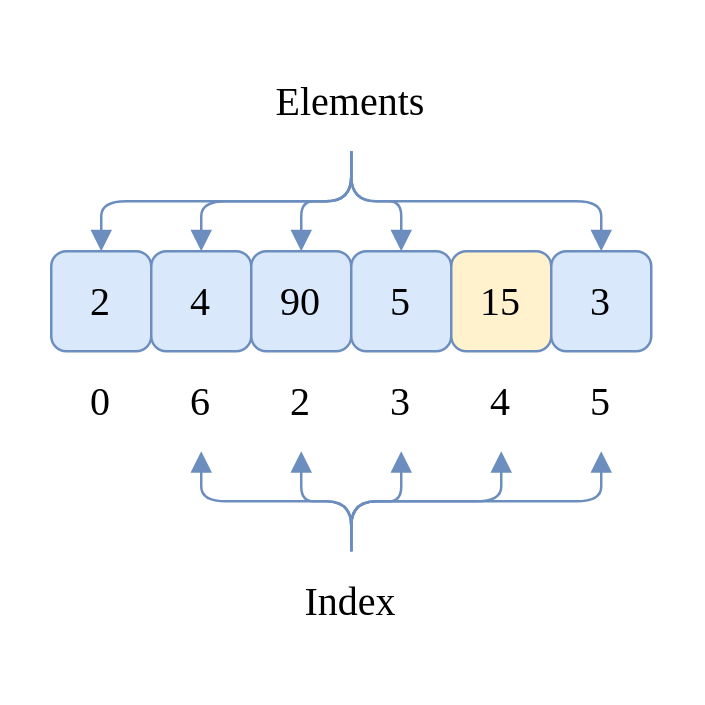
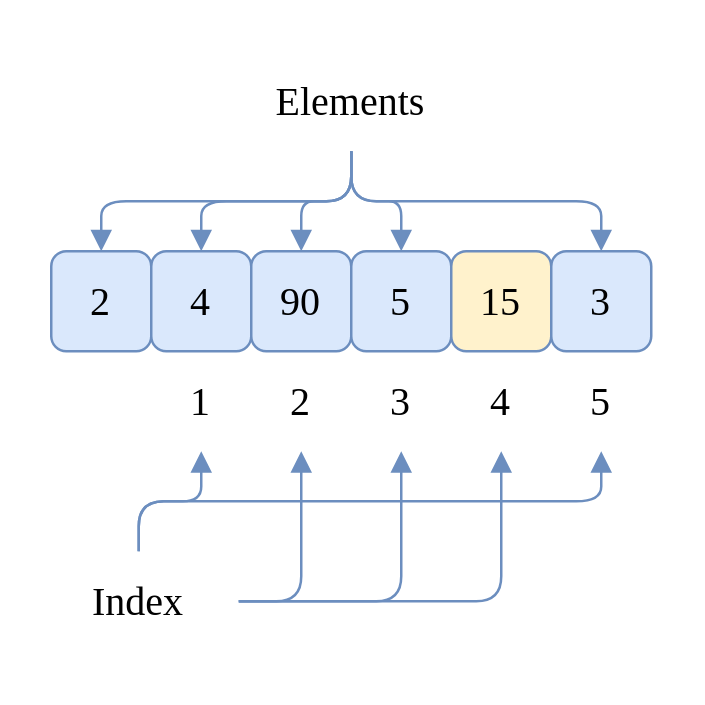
node "0": removed
node "6": label "6" -> "1"
node "Index": moved (351, 601) -> (139, 601)
